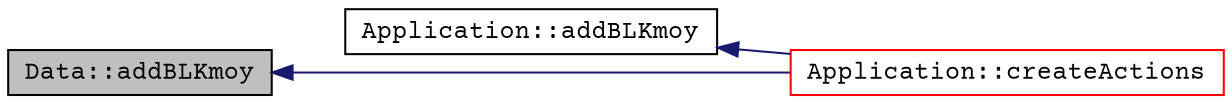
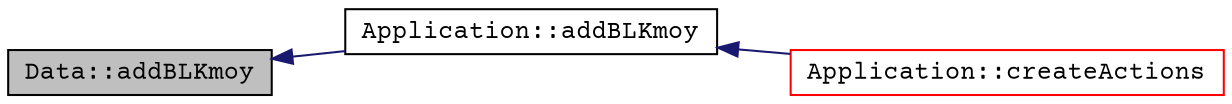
edge "Application::createActions" -> "Data::addBLKmoy": now "Application::addBLKmoy" -> "Data::addBLKmoy"
